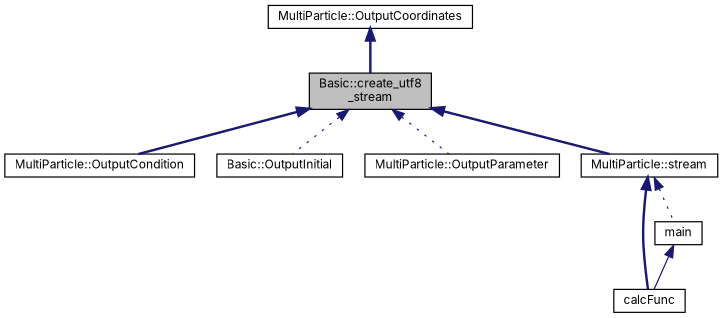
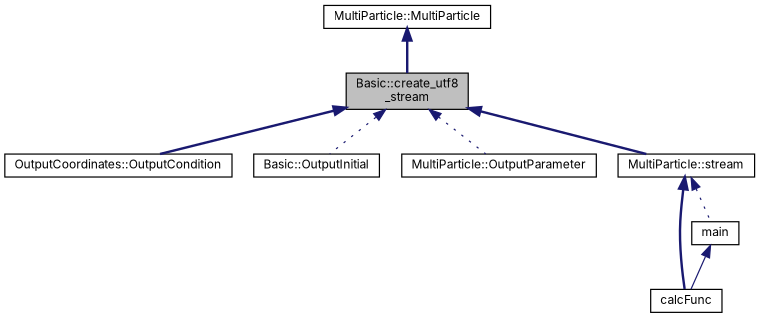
node "MultiParticle::OutputCoordinates": label "MultiParticle::OutputCoordinates" -> "MultiParticle::MultiParticle"
node "MultiParticle::OutputCondition": label "MultiParticle::OutputCondition" -> "OutputCoordinates::OutputCondition"
